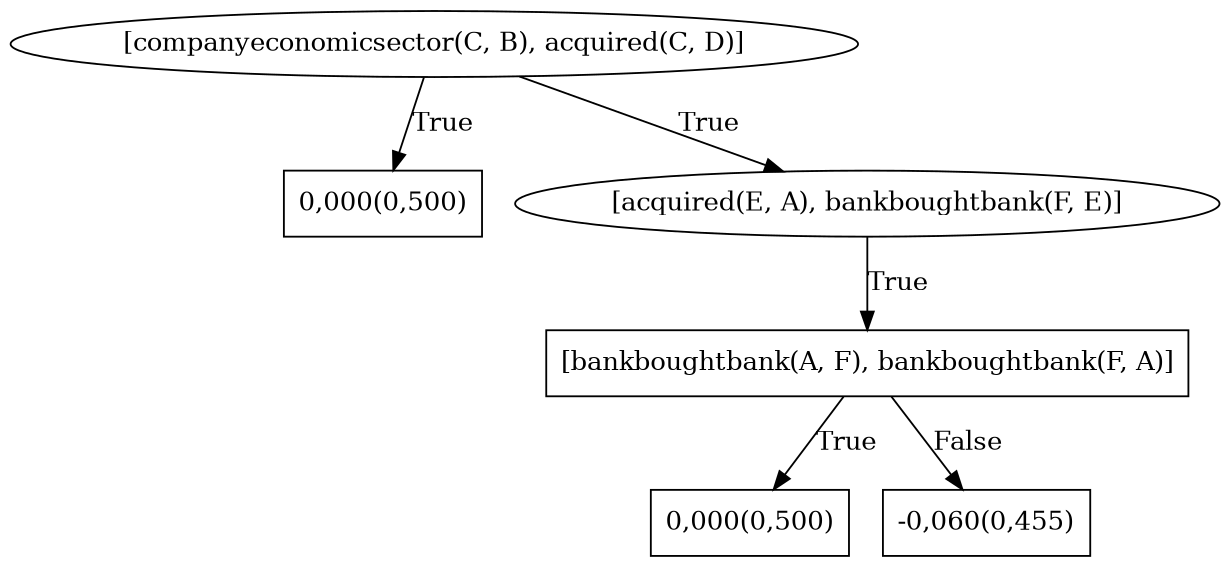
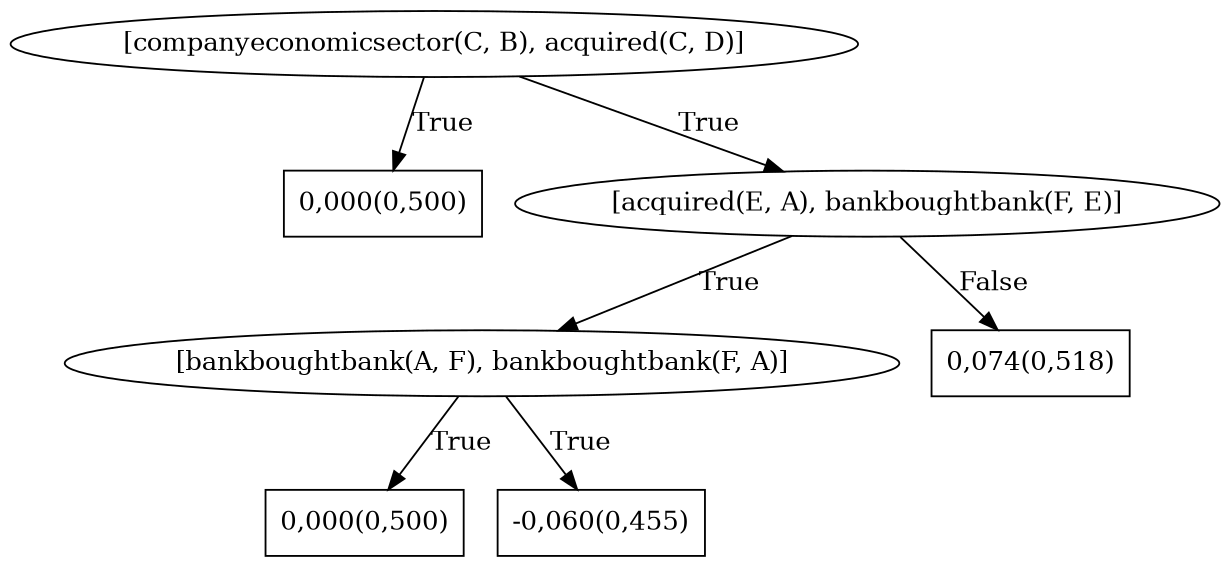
node "[bankboughtbank(A, F), bankboughtbank(F, A)]": shape box -> ellipse
node "0,074(0,518)": added
edge "[bankboughtbank(A, F), bankboughtbank(F, A)]" -> "-0,060(0,455)": label "False" -> "True"
